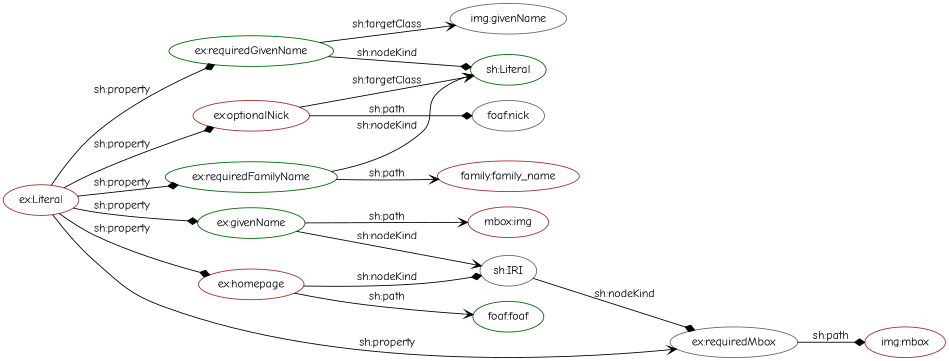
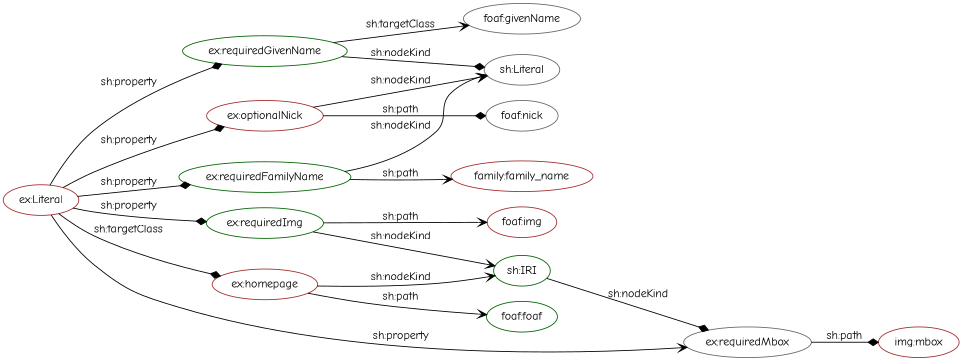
node "img:givenName": label "img:givenName" -> "foaf:givenName"
node "sh:Literal": color darkgreen -> gray40
edge "ex:optionalNick" -> "sh:Literal": label "sh:targetClass" -> "sh:nodeKind"
node "mbox:img": label "mbox:img" -> "foaf:img"
node "ex:givenName": label "ex:givenName" -> "ex:requiredImg"
edge "ex:Literal" -> "ex:homepage": label "sh:property" -> "sh:targetClass"
node "sh:IRI": color gray40 -> darkgreen
edge "ex:homepage" -> "sh:IRI": arrowhead diamond -> vee
